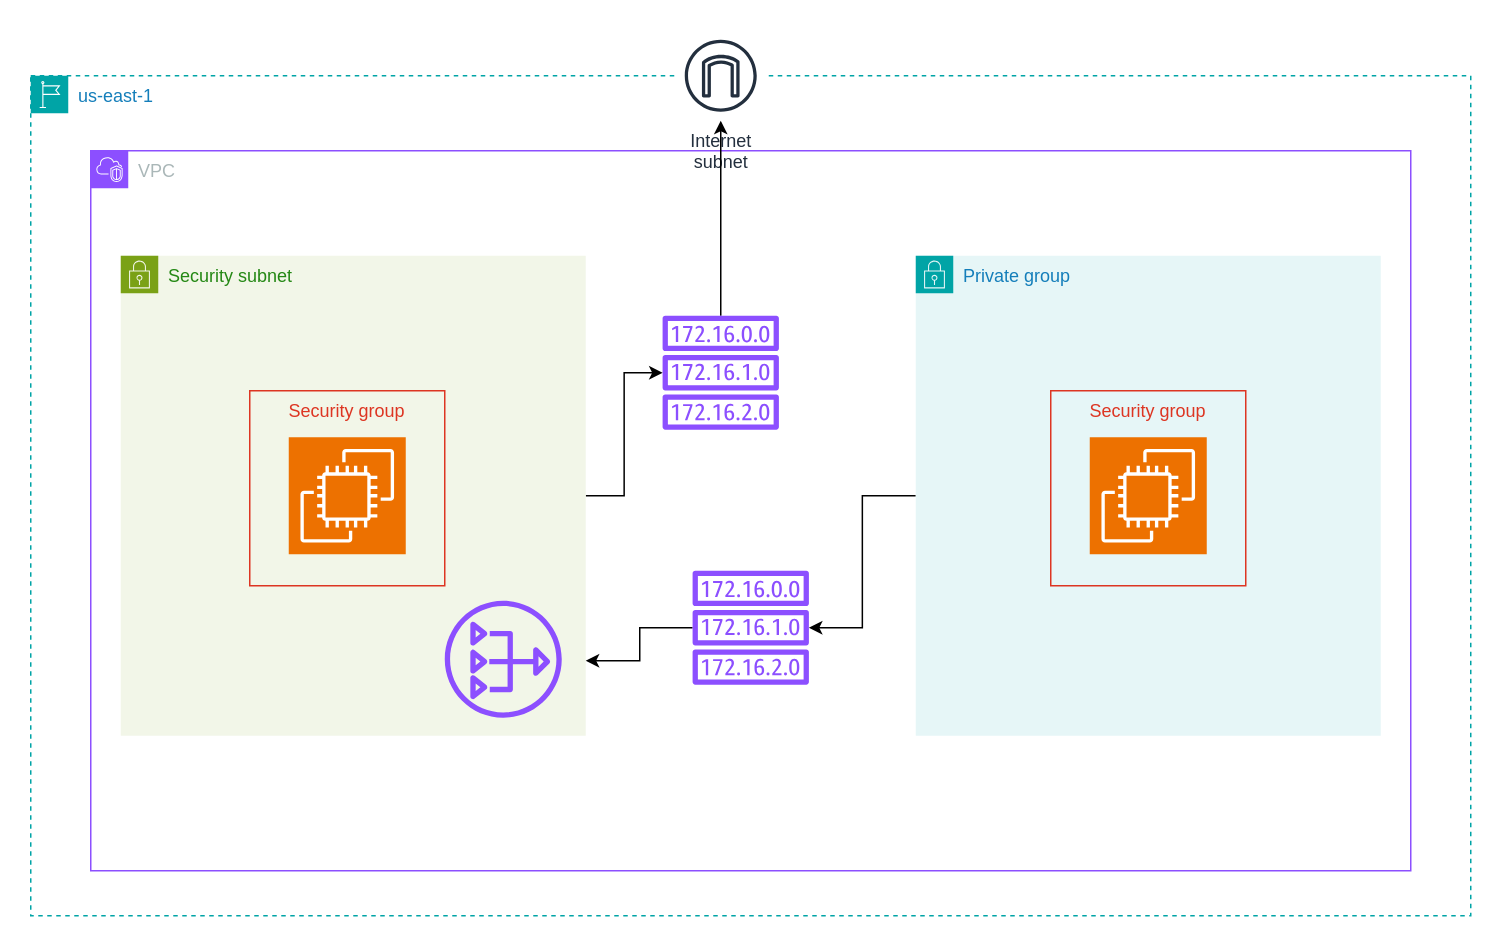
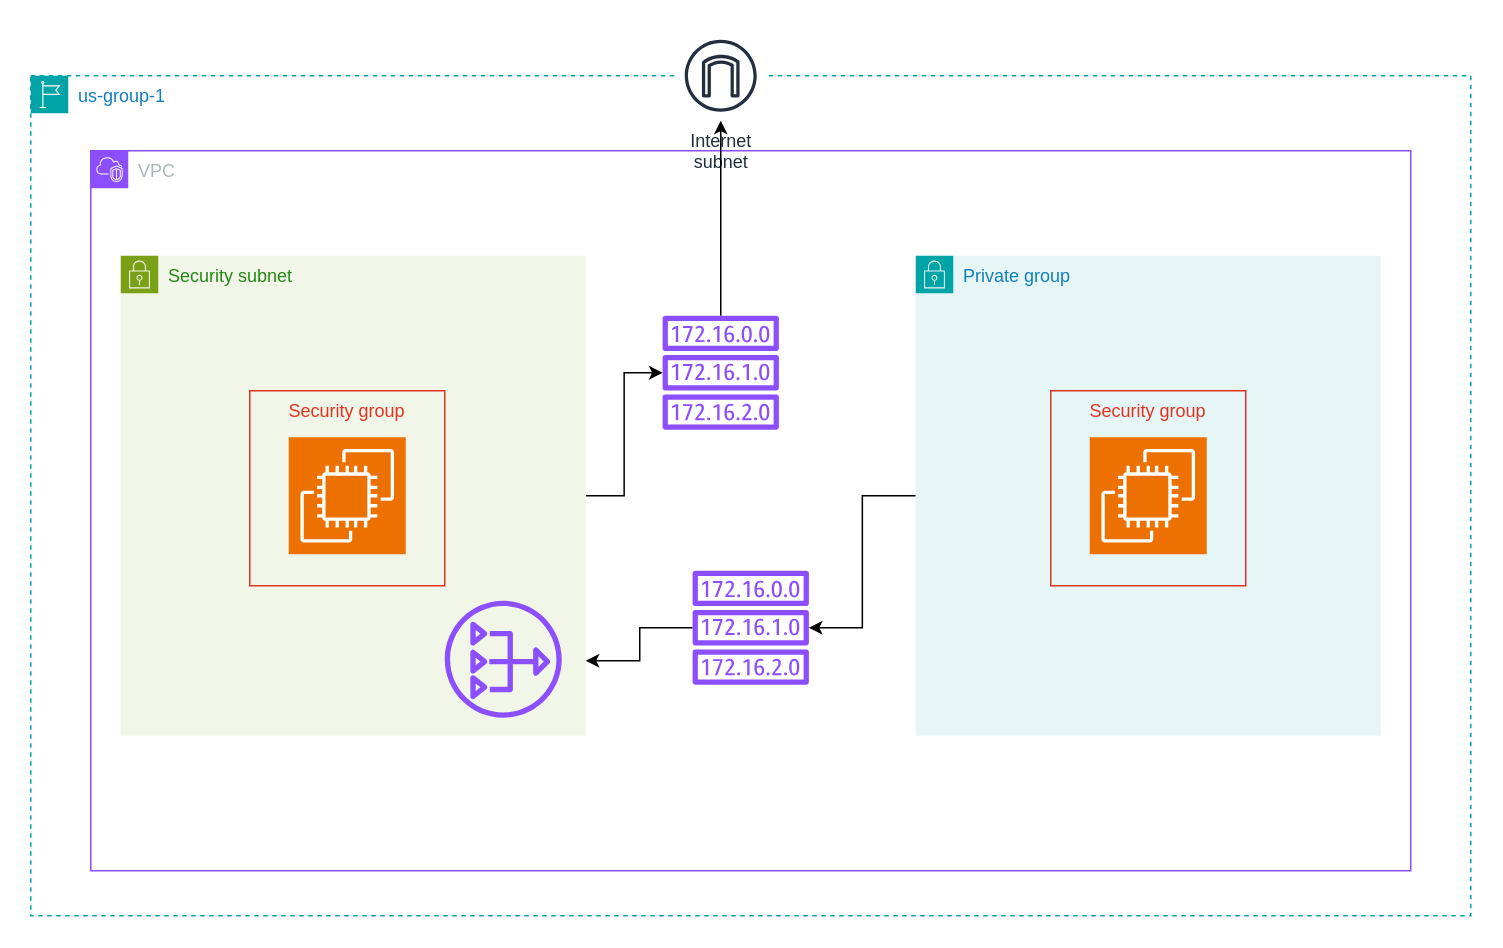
node "us-east-1": label "us-east-1" -> "us-group-1"
